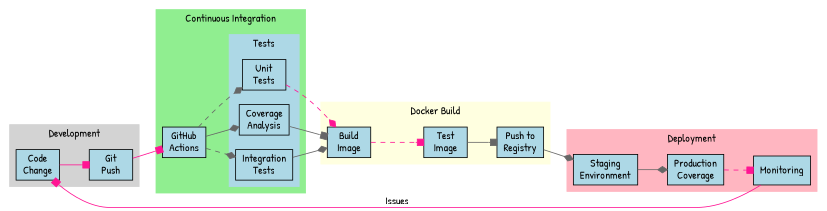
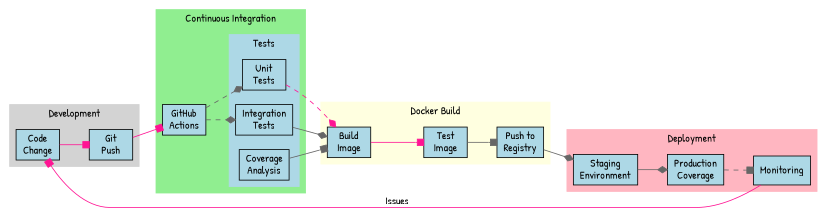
edge "GitHub Actions" -> "Coverage Analysis": removed
edge "Build Image" -> "Test Image": style dashed -> solid
edge "Production Coverage" -> "Monitoring": color deeppink -> gray40
